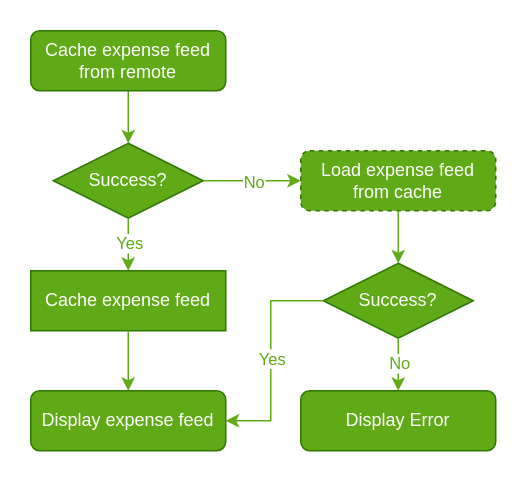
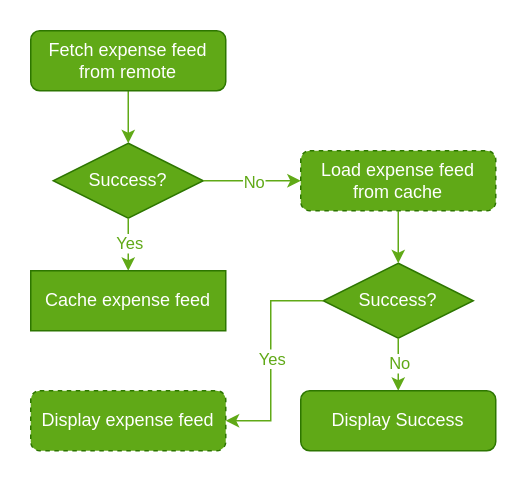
node "Cache expense feed from remote": label "Cache expense feed from remote" -> "Fetch expense feed from remote"
edge "Cache expense feed" -> "Display expense feed": removed
node "Display expense feed": style solid -> dashed
node "Display Error": label "Display Error" -> "Display Success"
